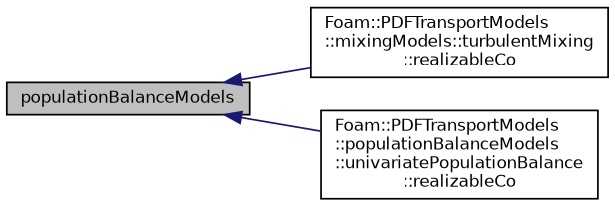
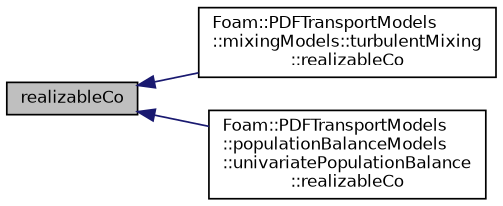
node "populationBalanceModels": label "populationBalanceModels" -> "realizableCo"
